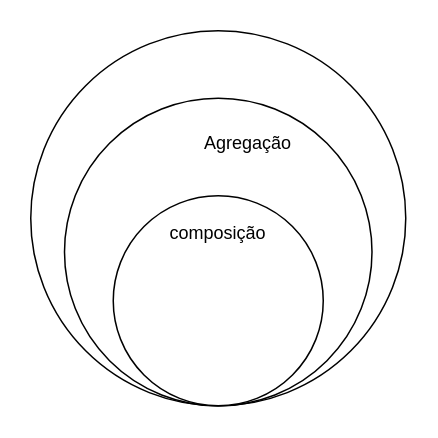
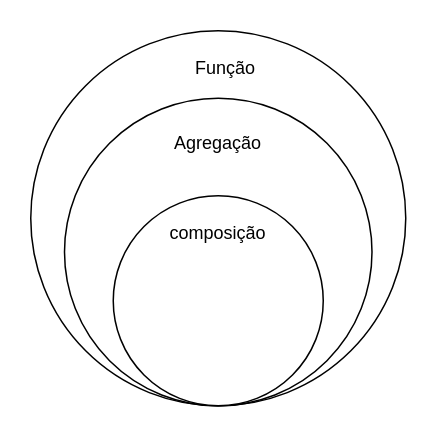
node "Função": added
node "Agregação": moved (248, 143) -> (218, 143)
